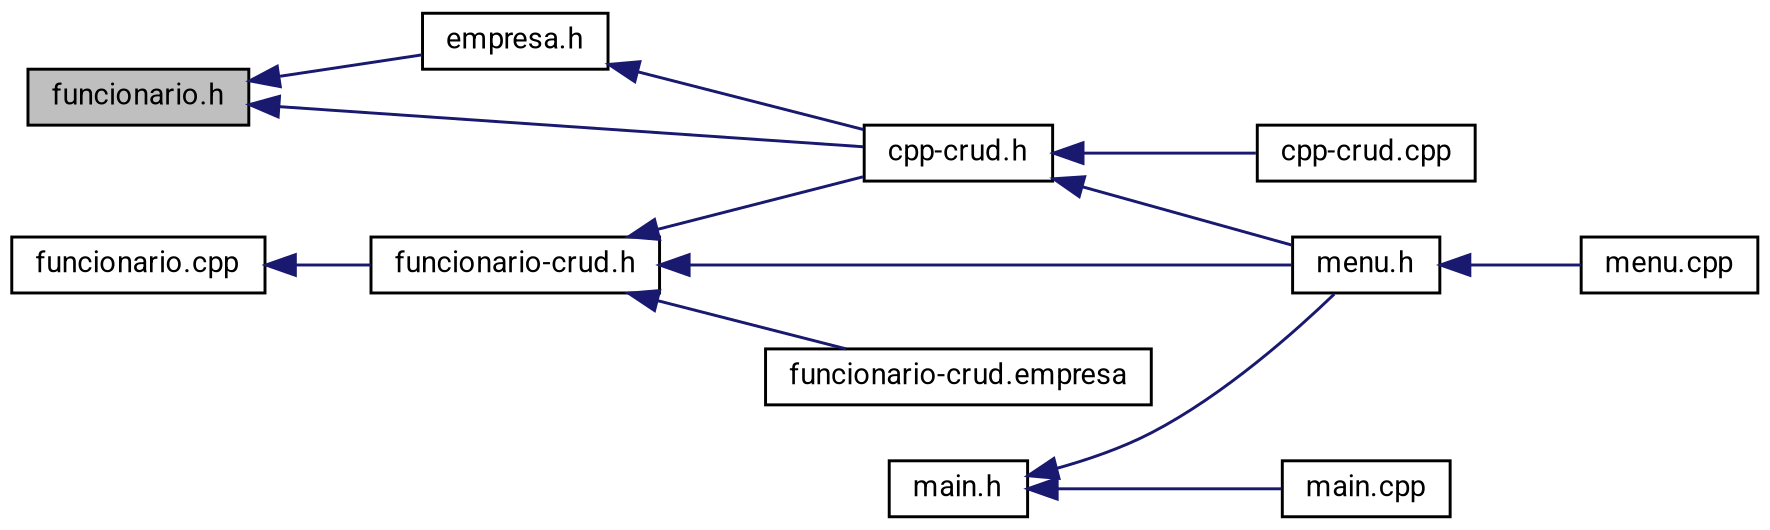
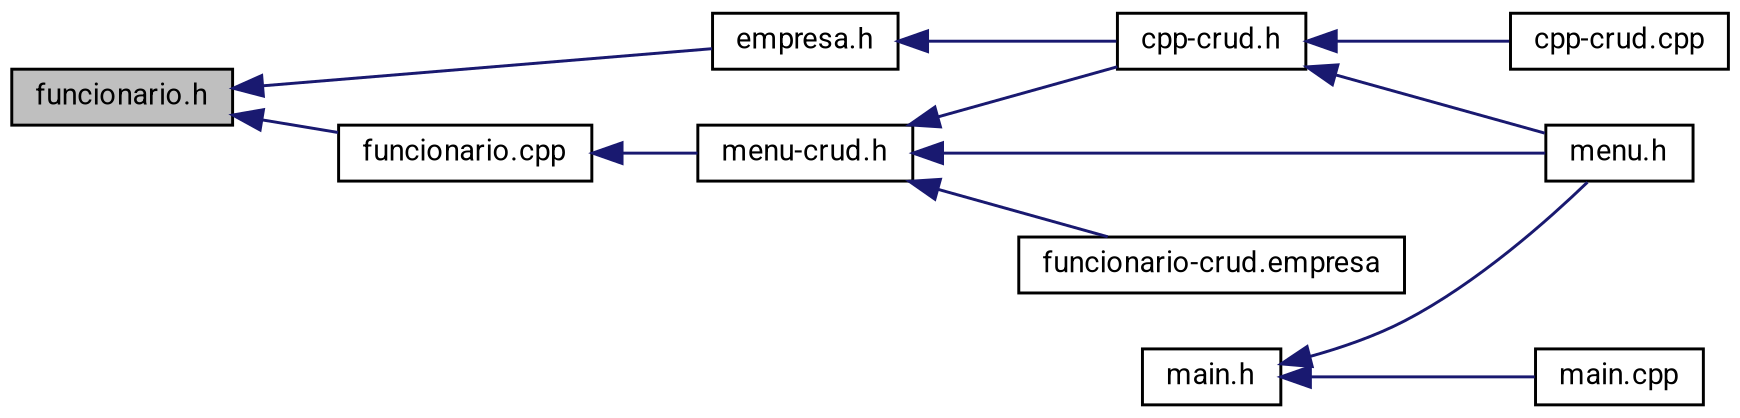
edge "cpp-crud.h" -> "funcionario.h": now "funcionario.cpp" -> "funcionario.h"
node "funcionario-crud.h": label "funcionario-crud.h" -> "menu-crud.h"
node "menu.cpp": removed
